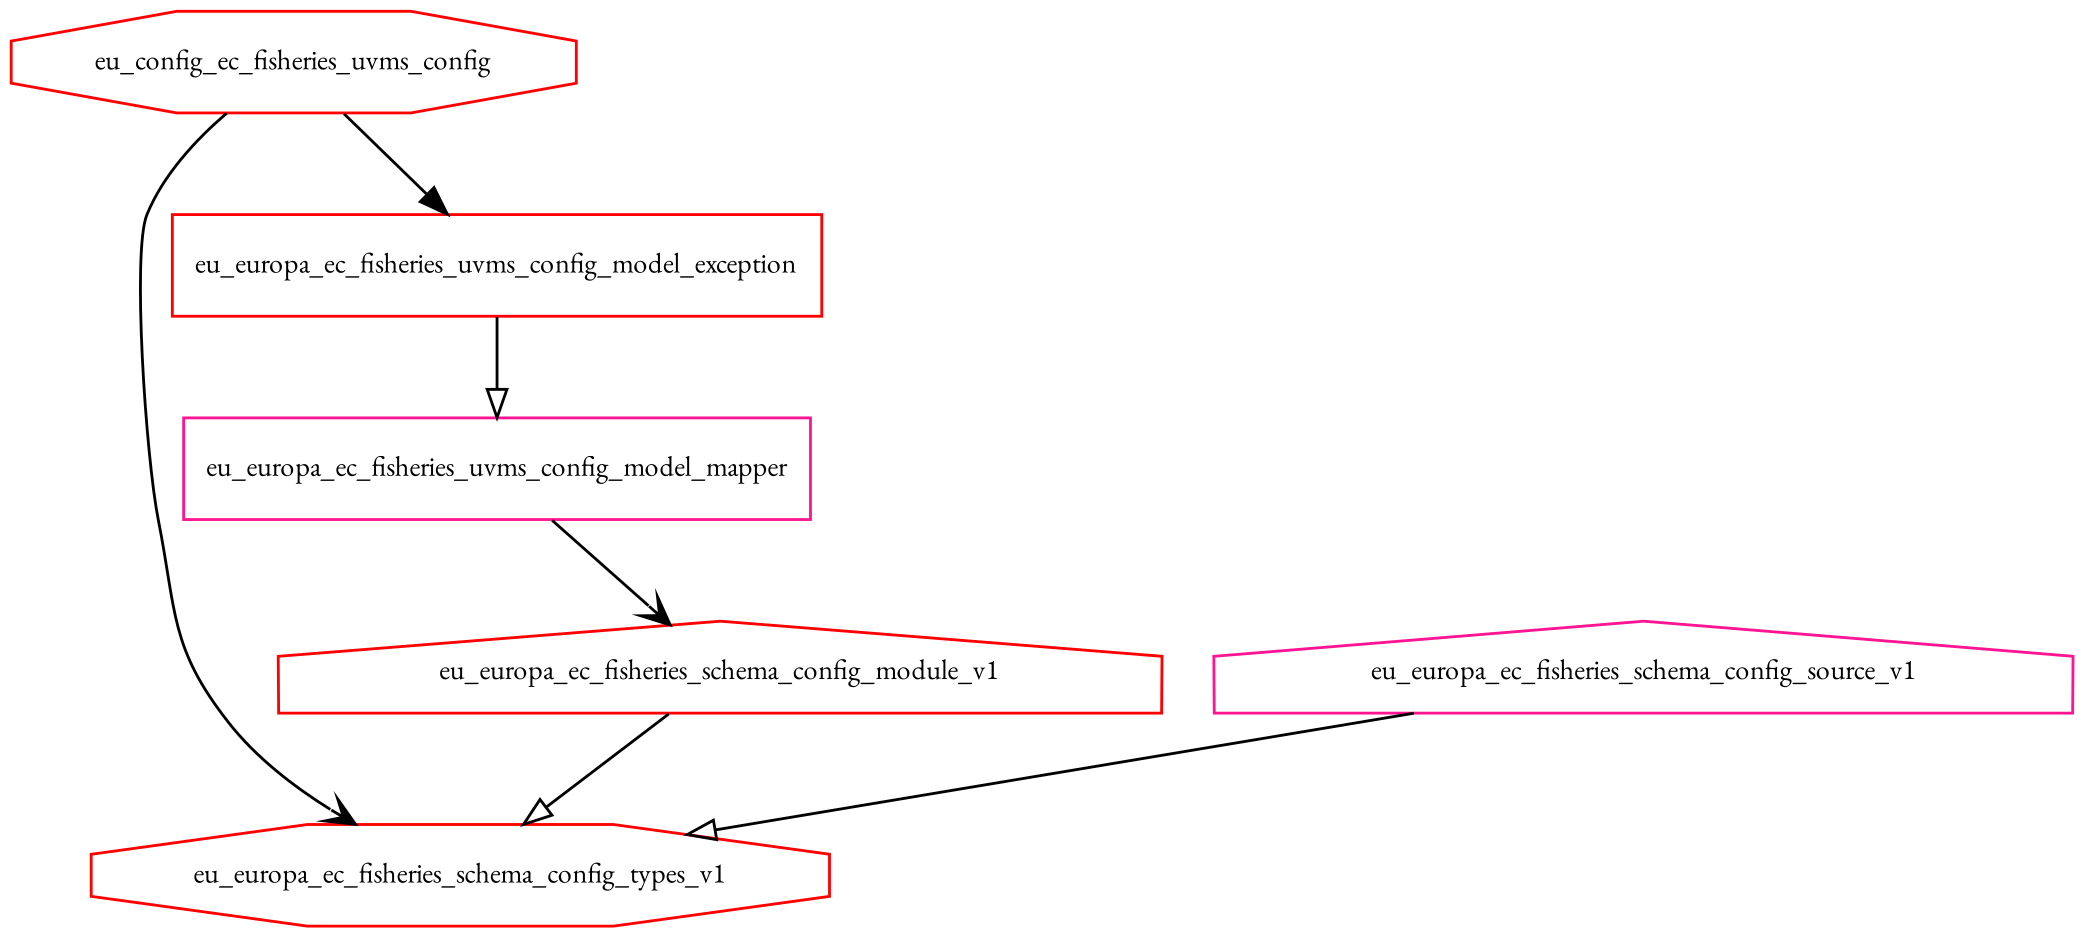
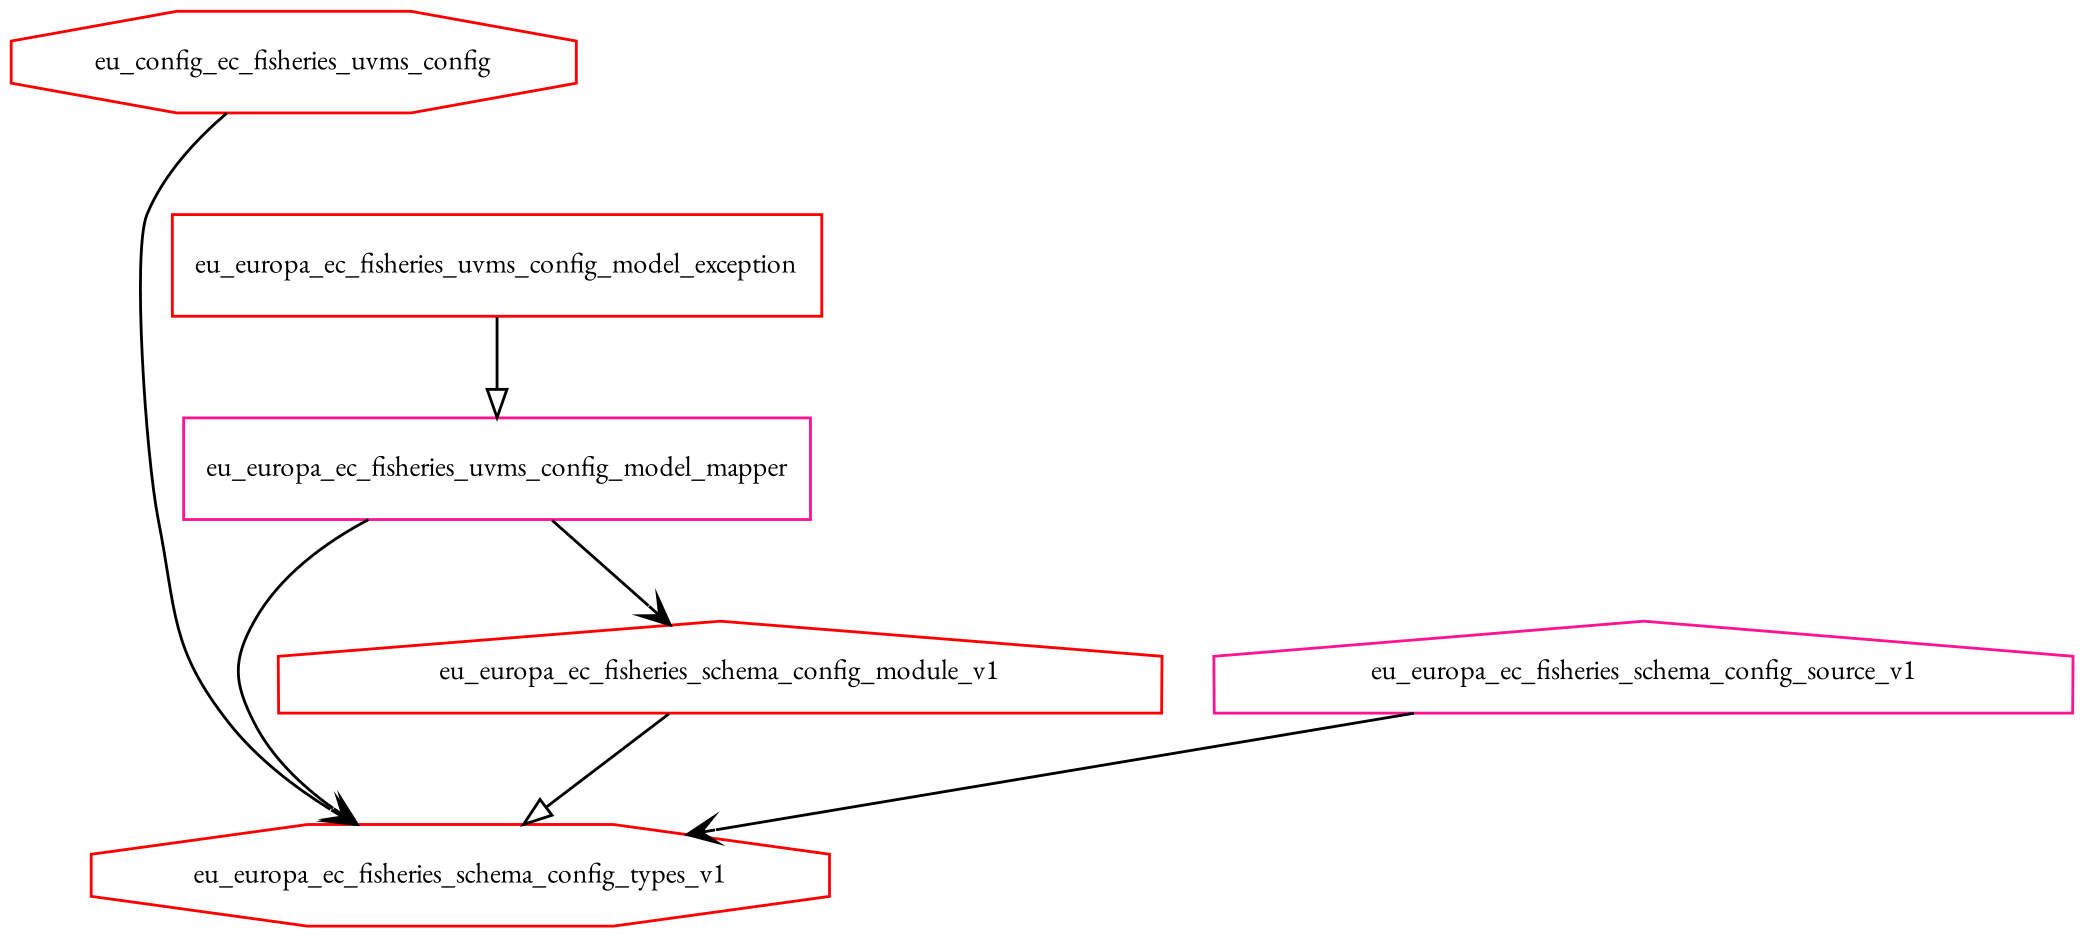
edge "eu_config_ec_fisheries_uvms_config" -> "eu_europa_ec_fisheries_uvms_config_model_exception": removed
edge "eu_europa_ec_fisheries_uvms_config_model_mapper" -> "eu_europa_ec_fisheries_schema_config_types_v1": added
edge "eu_europa_ec_fisheries_schema_config_source_v1" -> "eu_europa_ec_fisheries_schema_config_types_v1": arrowhead onormal -> vee
